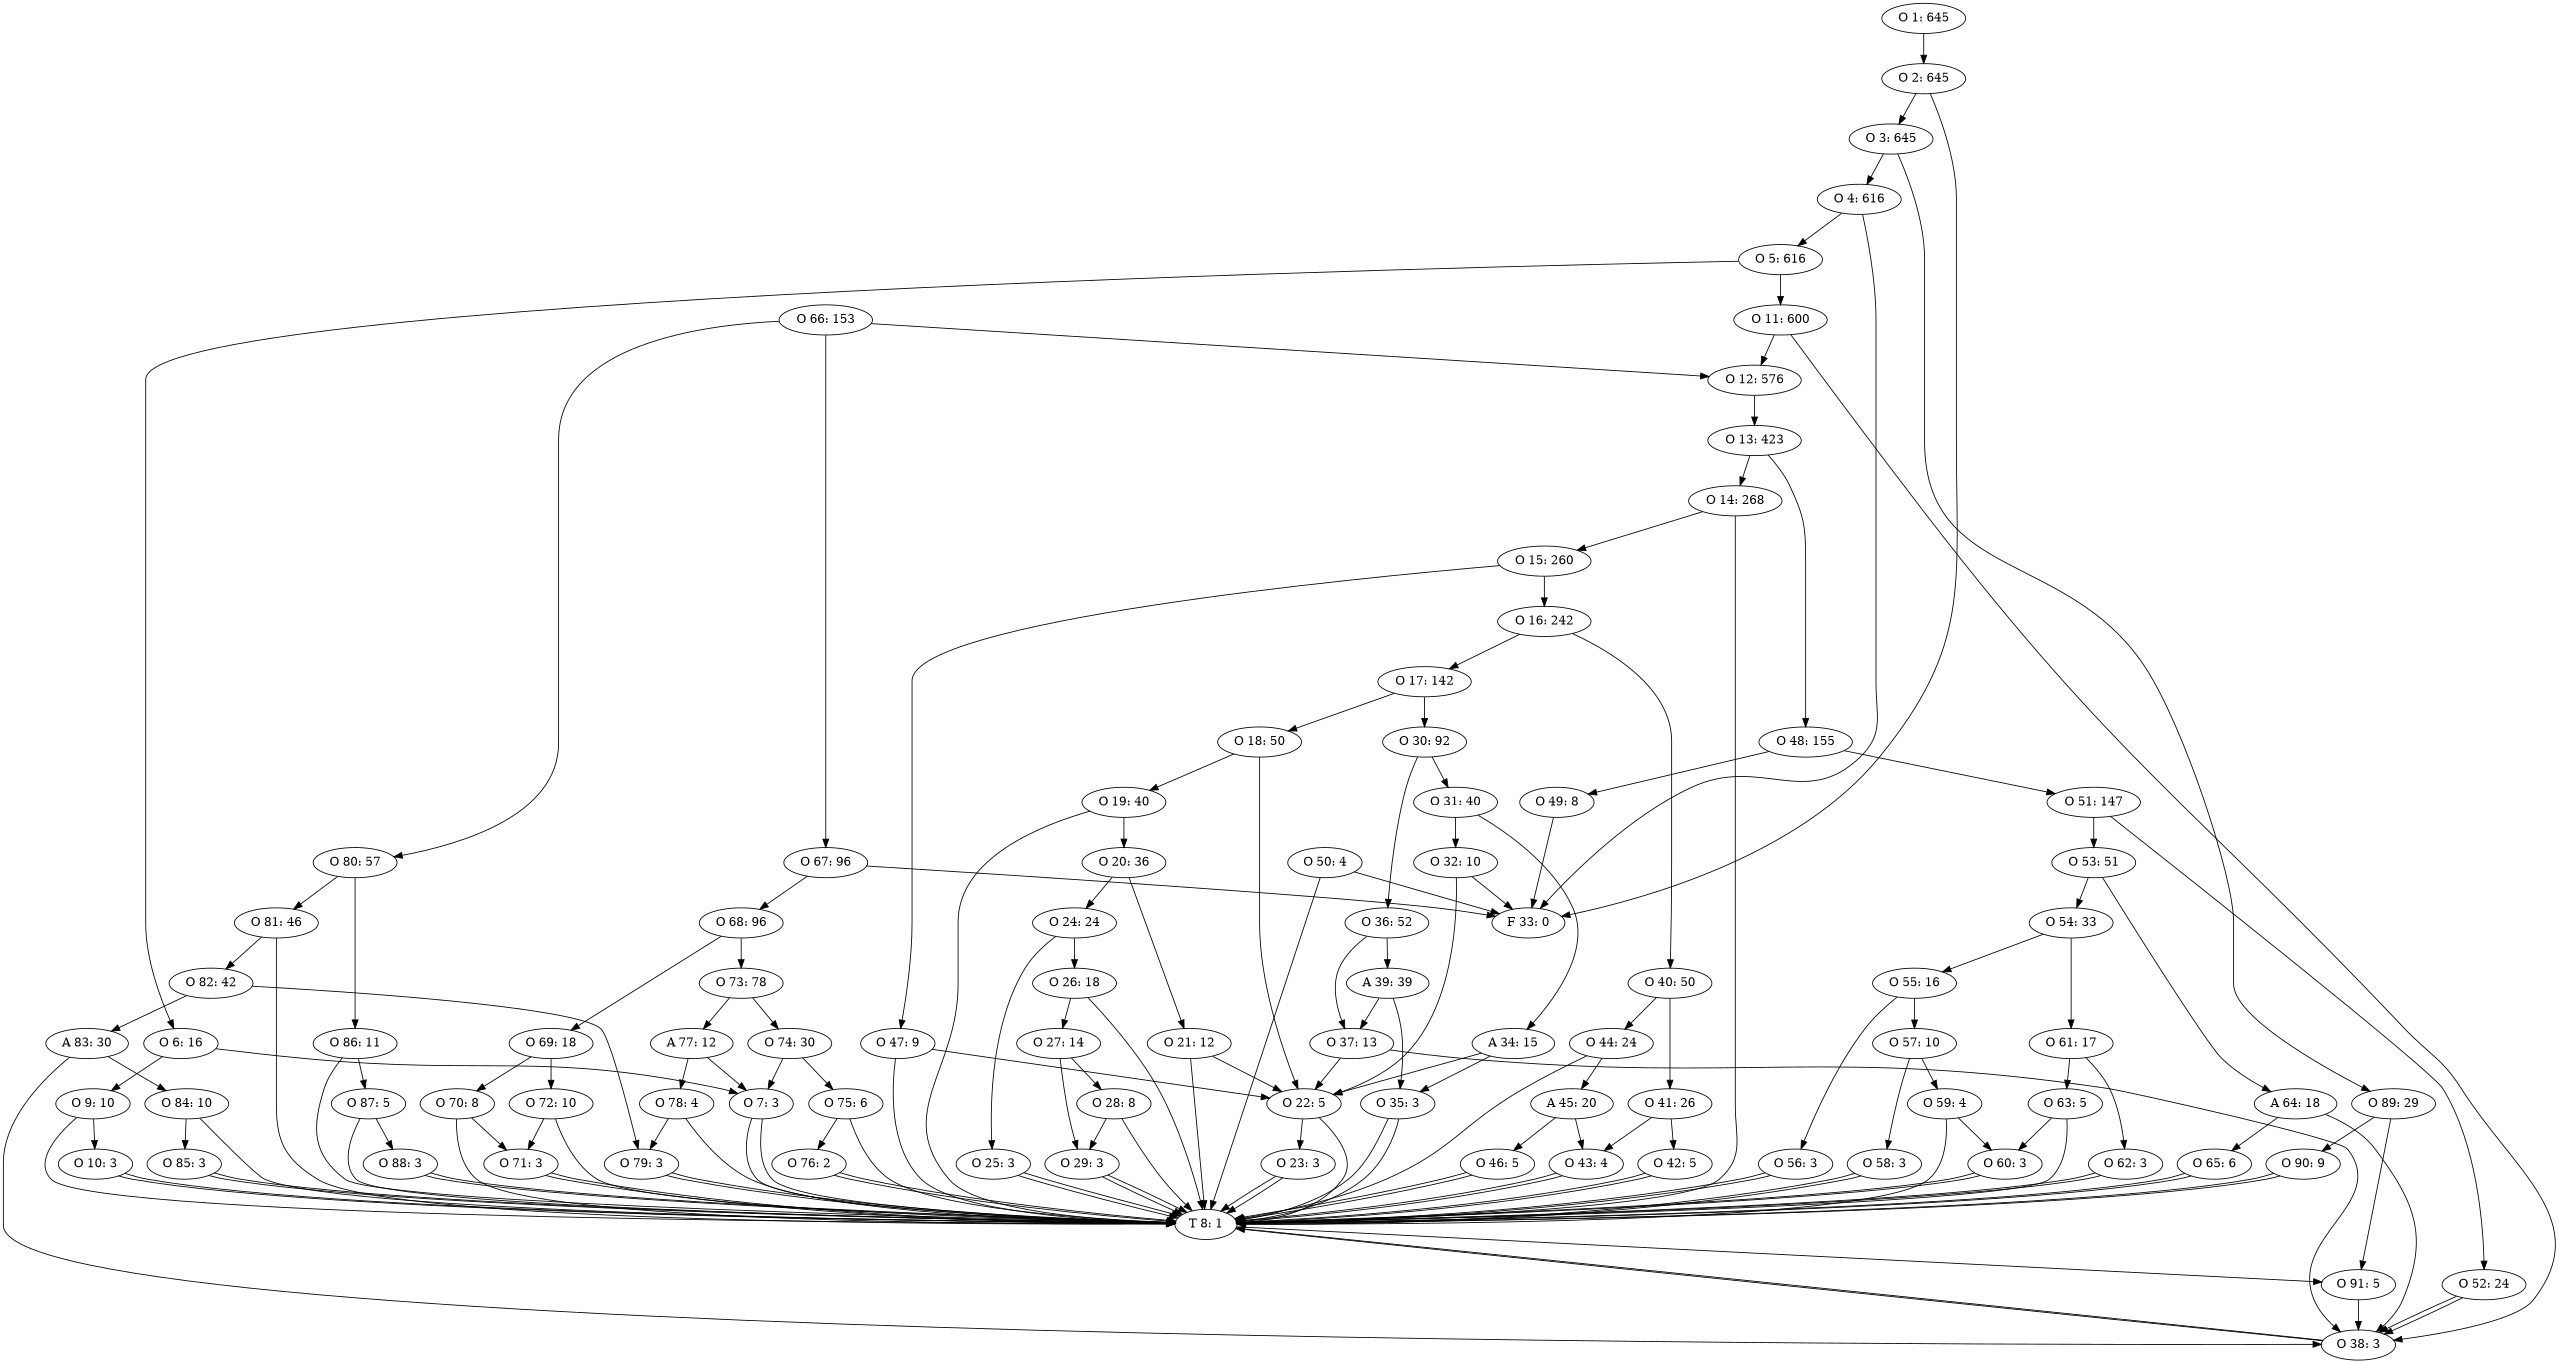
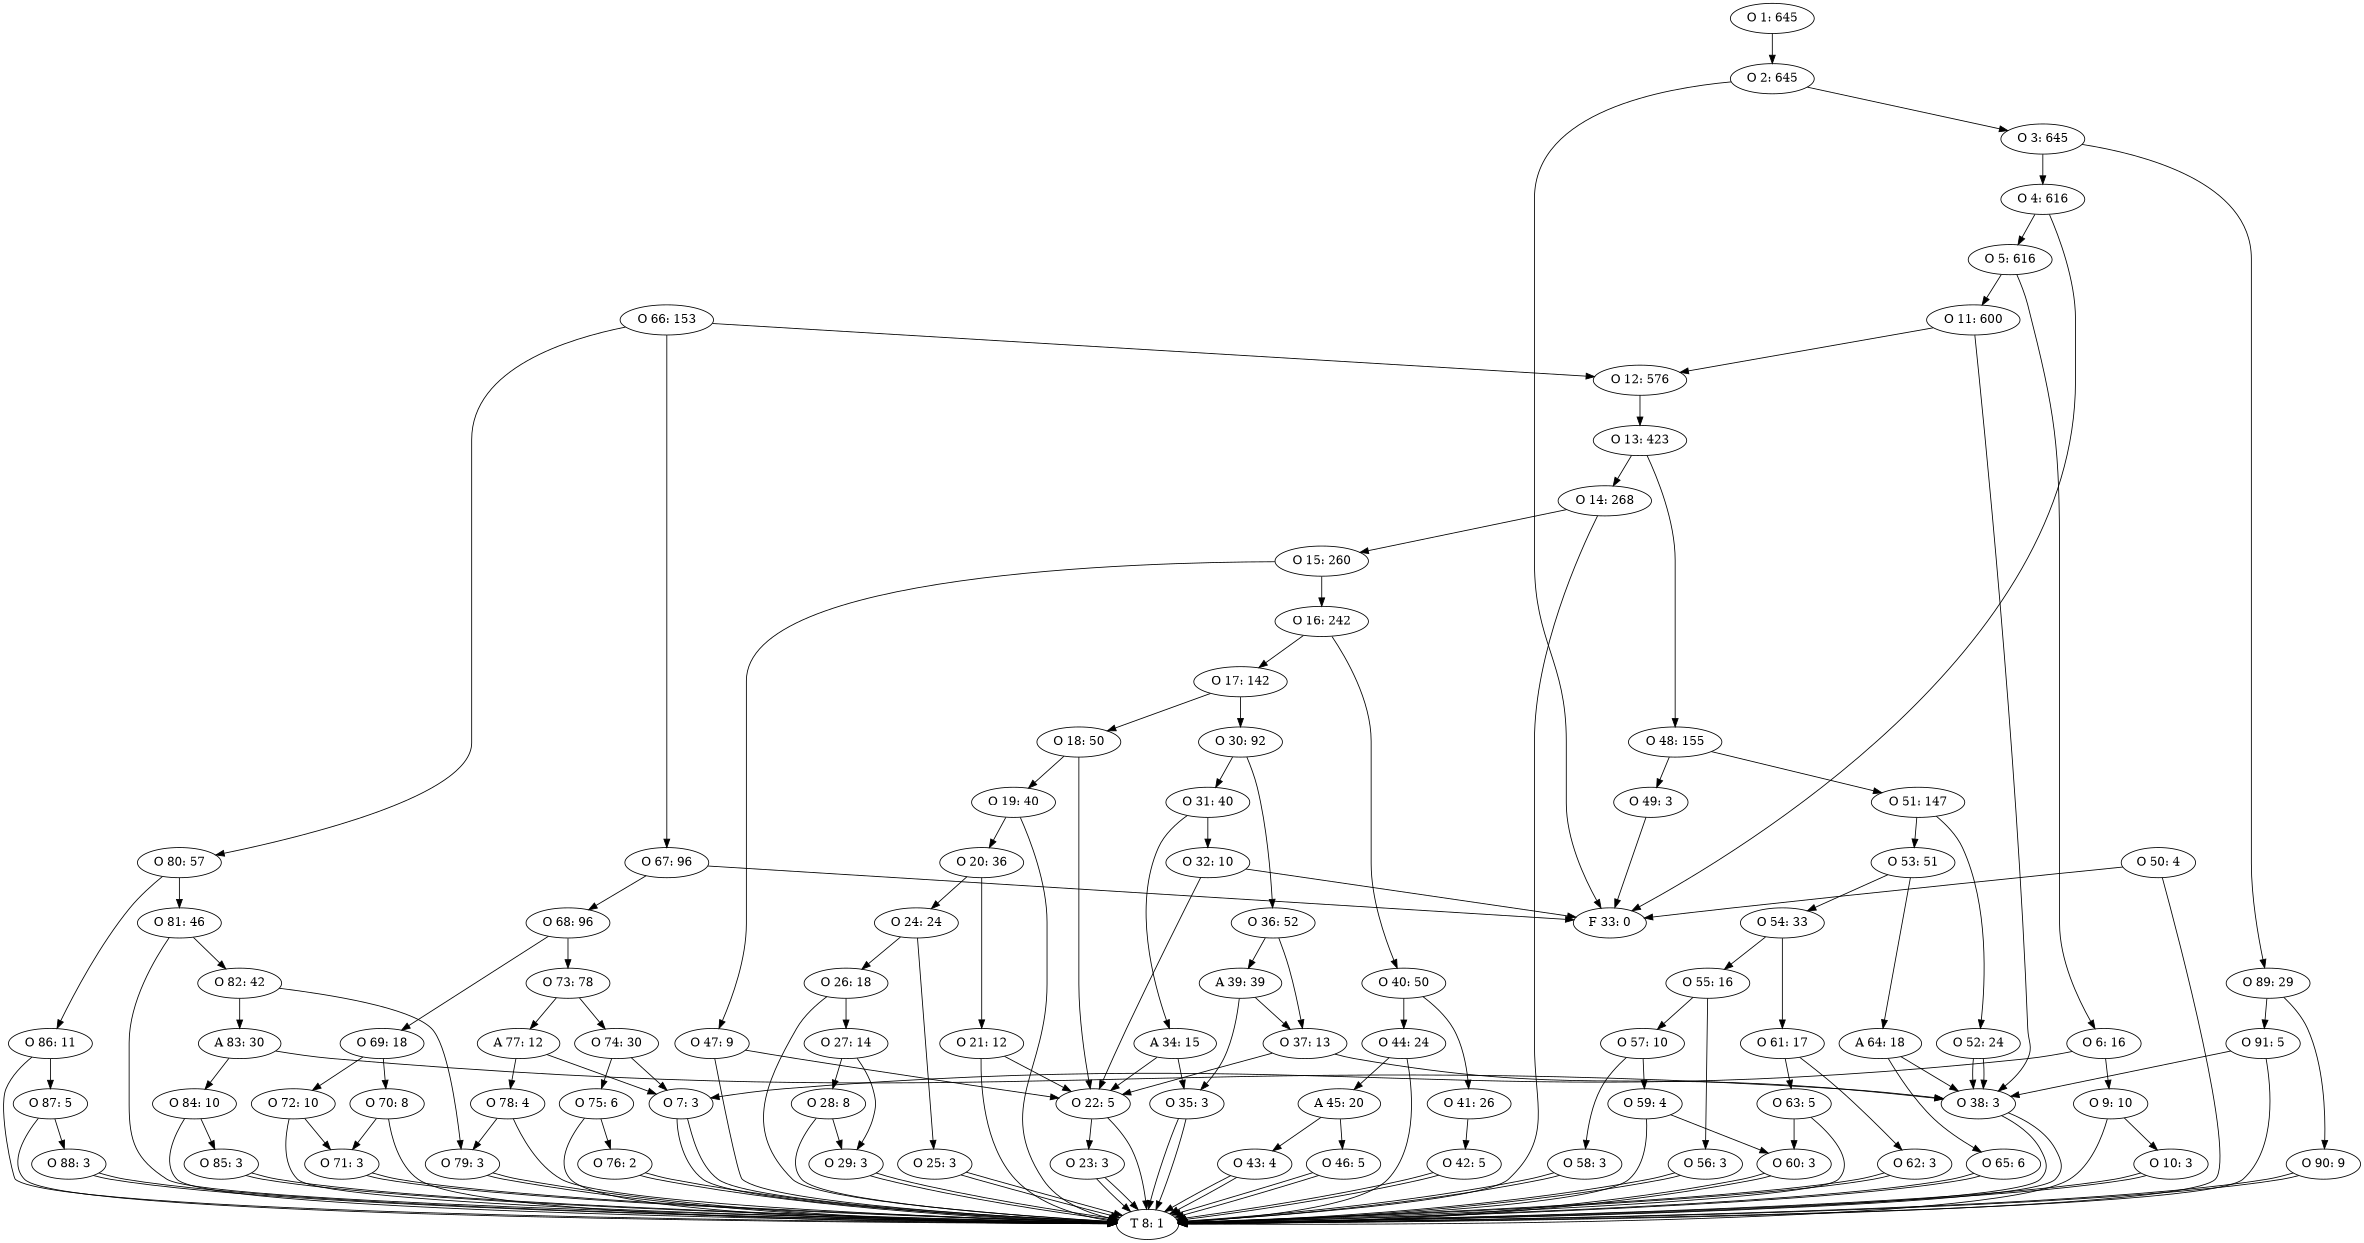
node "O 49: 8": label "O 49: 8" -> "O 49: 3"
edge "O 41: 26" -> "O 43: 4": removed
edge "T 8: 1" -> "O 91: 5": reversed
